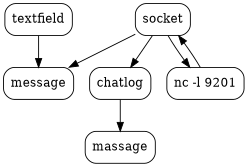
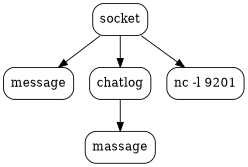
node "textfield": removed
edge "nc -l 9201" -> "socket": removed
